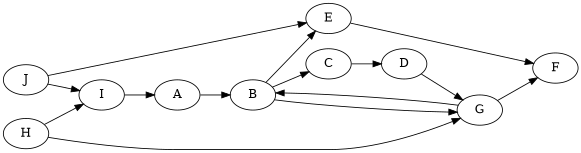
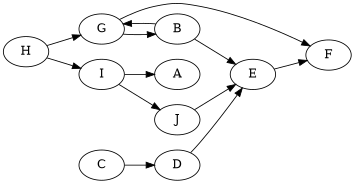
edge "B" -> "C": removed
edge "D" -> "G": now "D" -> "E"
edge "J" -> "I": reversed
edge "A" -> "B": removed
